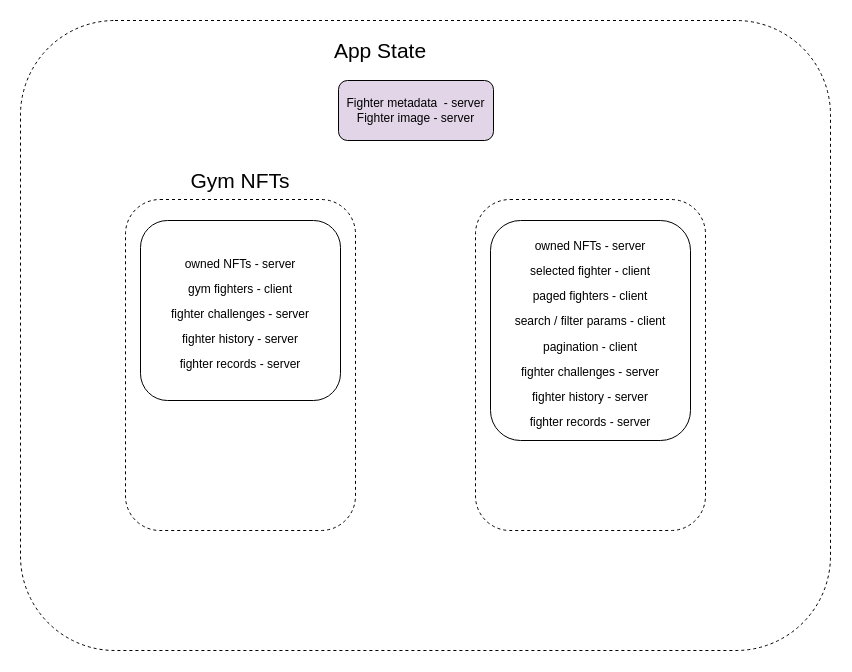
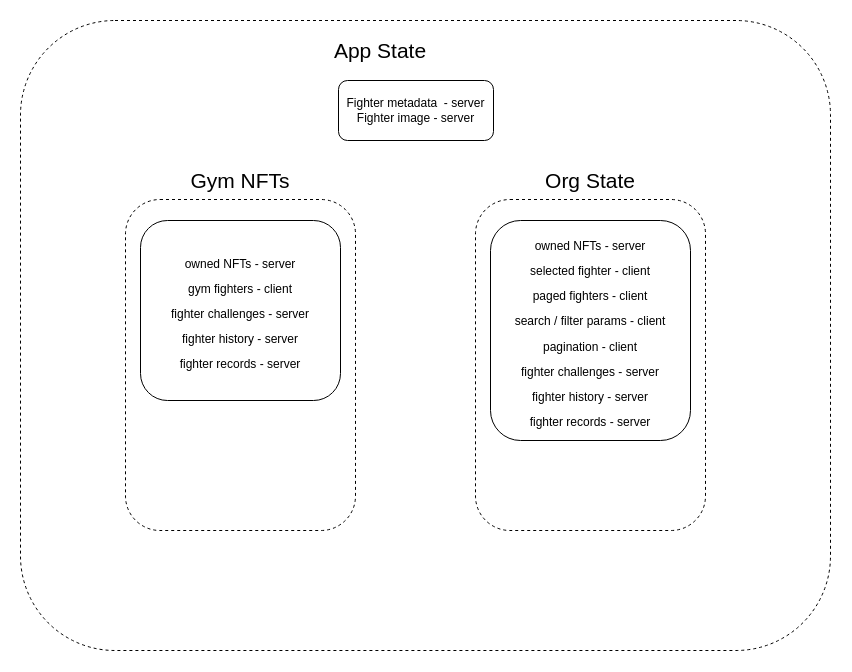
node "Fighter metadata - server Fighter image - server": fillcolor #e1d5e7 -> #ffffff
node "Org State": added
